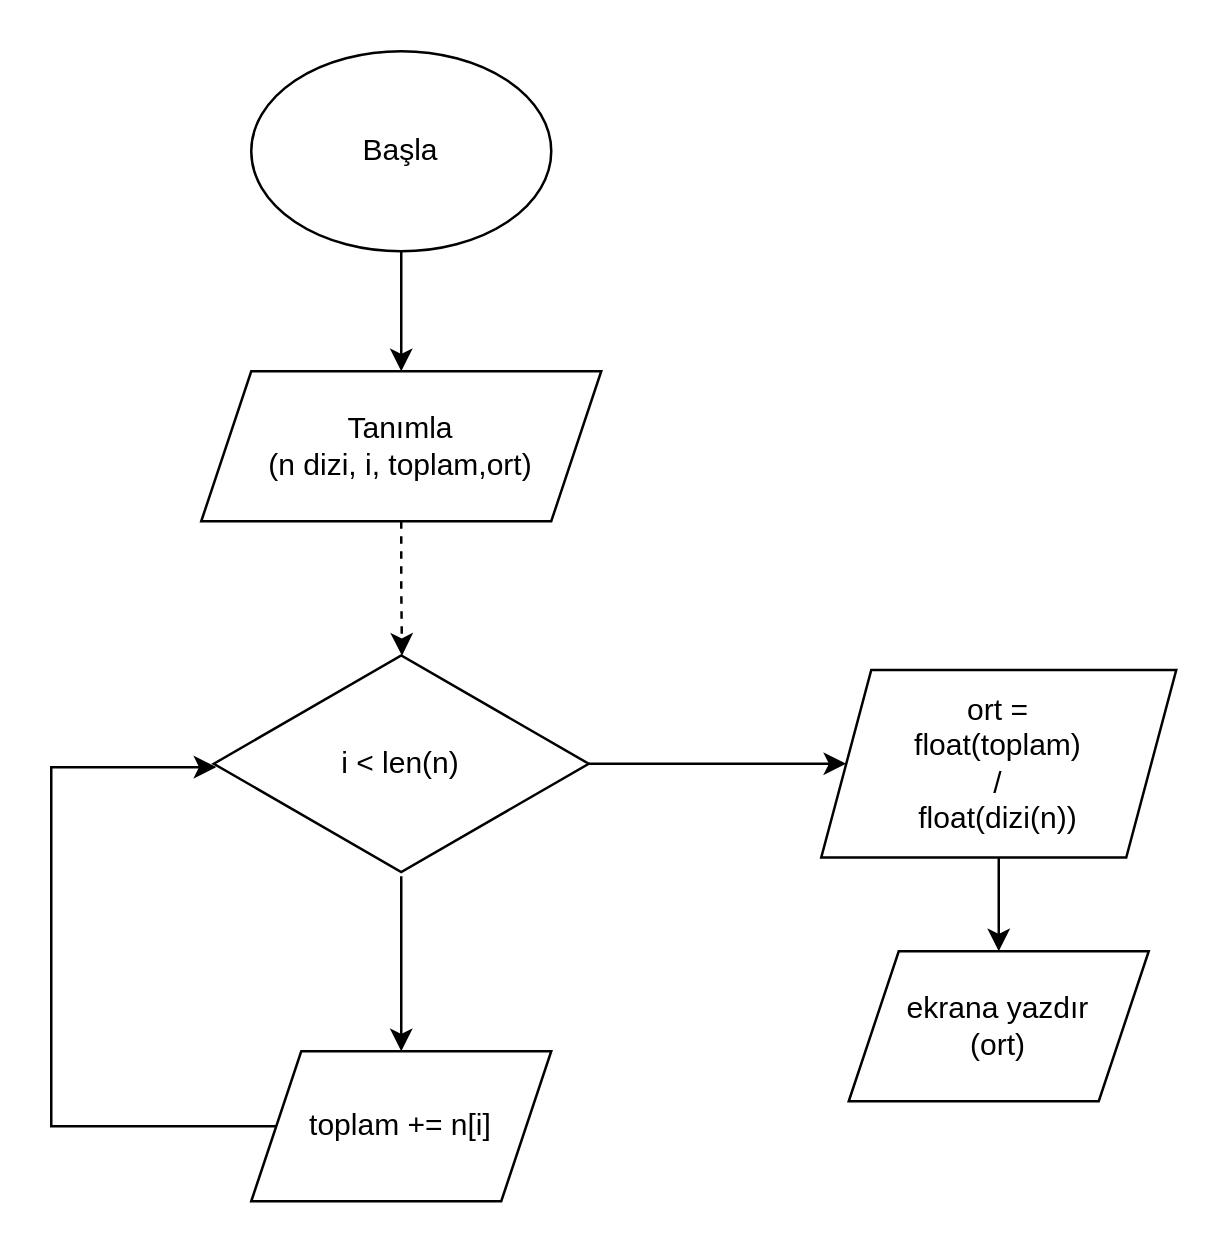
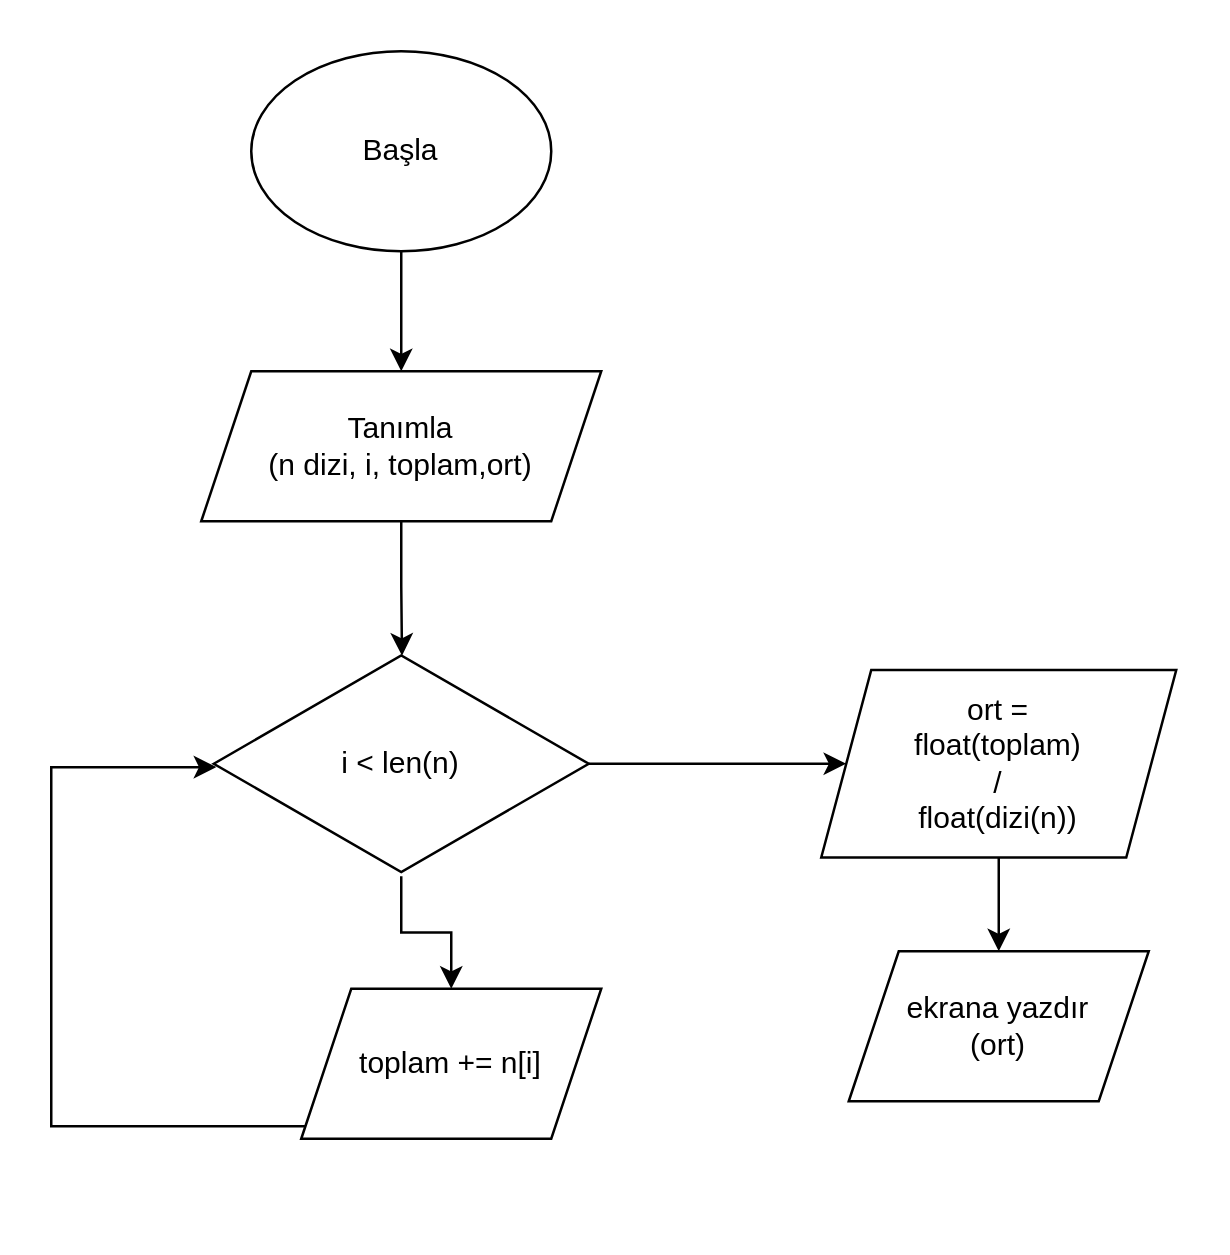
edge "Tanımla (n dizi, i, toplam,ort)" -> "i < len(n)": style dashed -> solid
node "toplam += n[i]": moved (401, 1126) -> (451, 1064)
